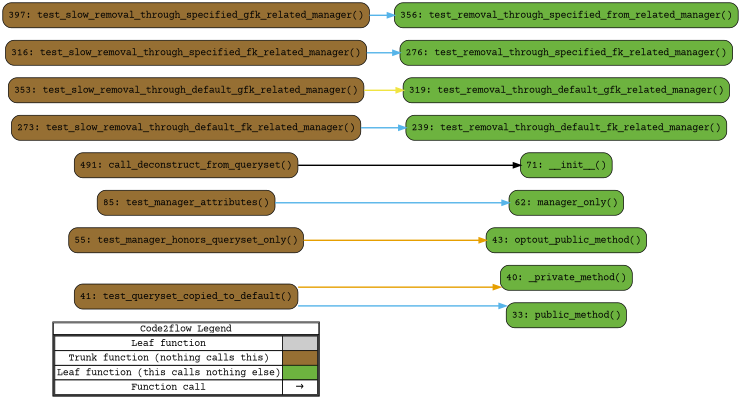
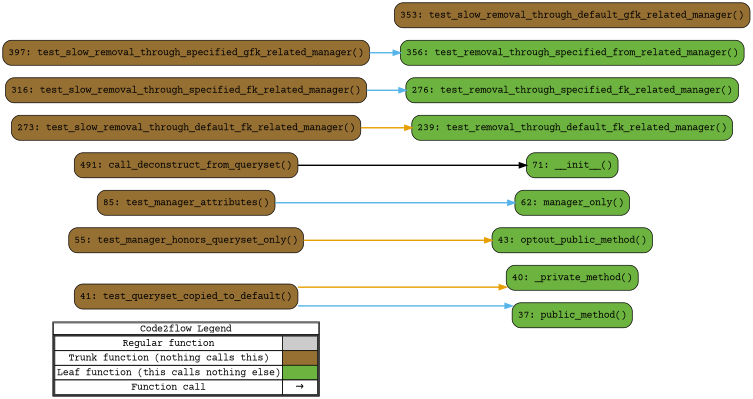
node "319: test_removal_through_default_gfk_related_manager()": removed
edge "273: test_slow_removal_through_default_fk_related_manager()" -> "239: test_removal_through_default_fk_related_manager()": color #56b4e9 -> #e69f00
node "33: public_method()": label "33: public_method()" -> "37: public_method()"
node "Code2flow Legend": text "Leaf function" -> "Regular function"
